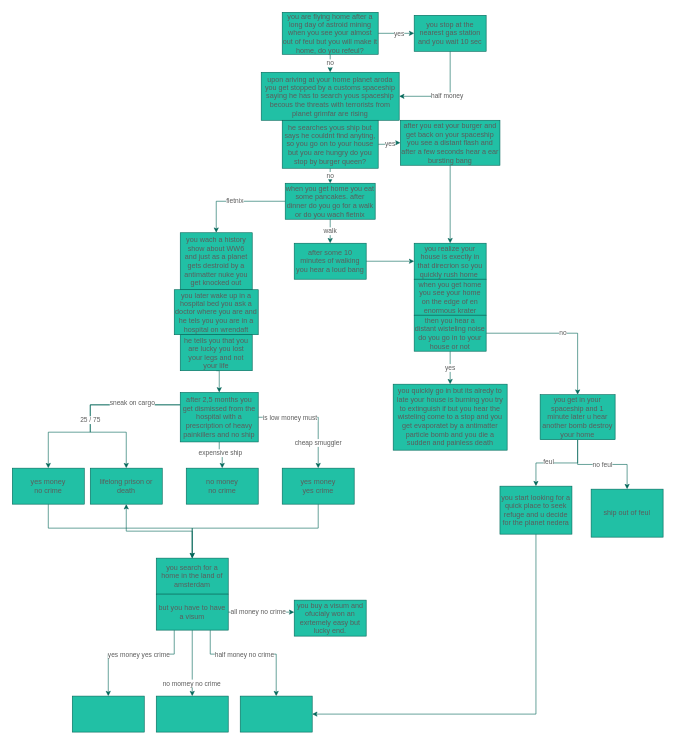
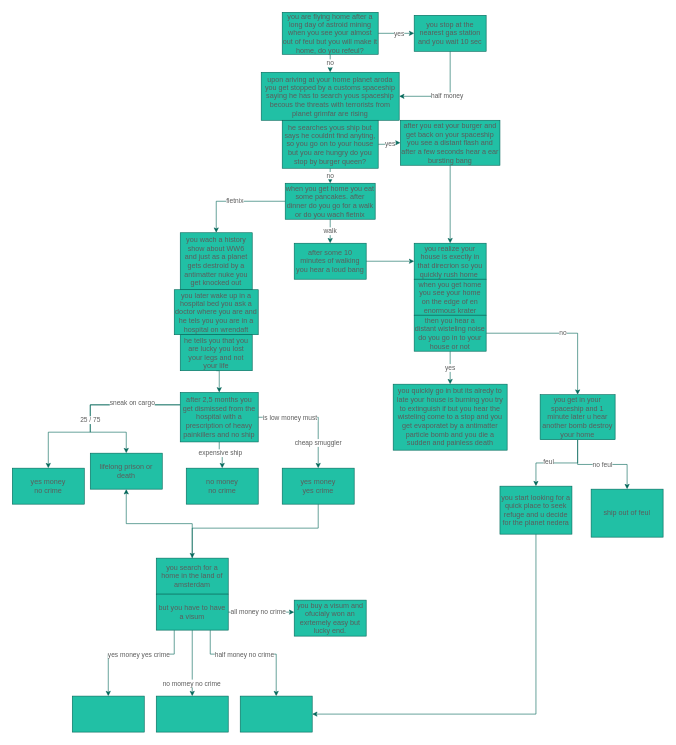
node "lifelong prison or death": moved (126, 486) -> (126, 471)
edge "yes money no crime" -> "you search for a home in the land of amsterdam": removed
